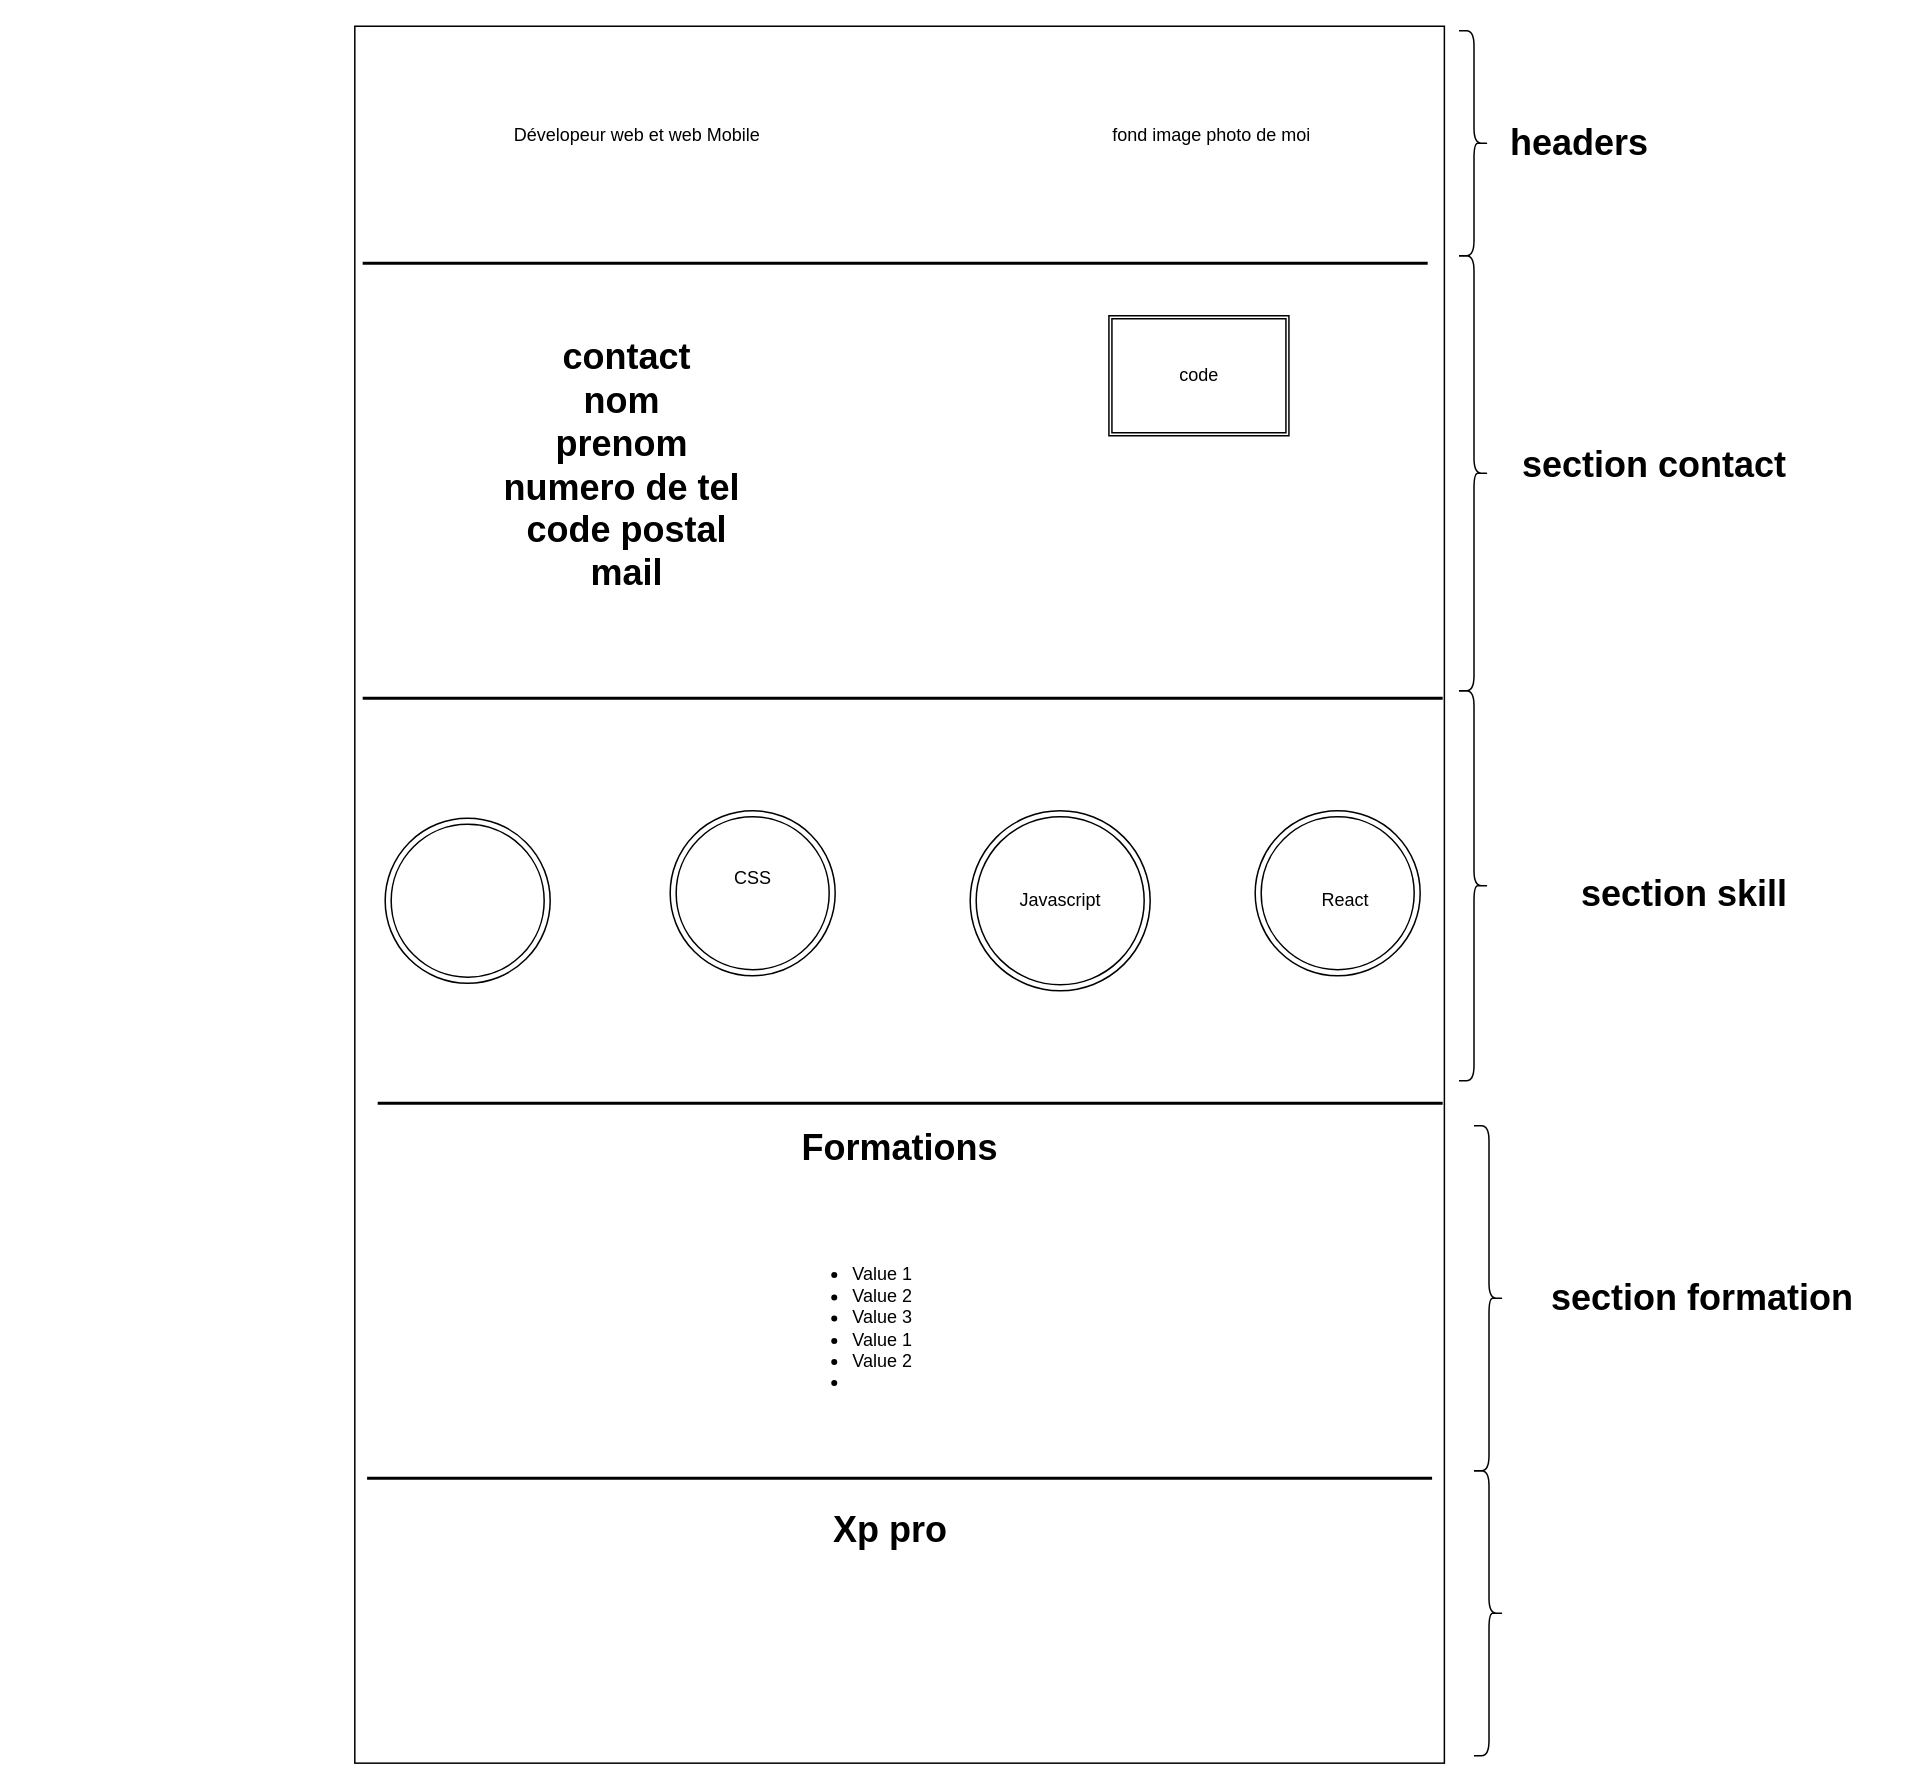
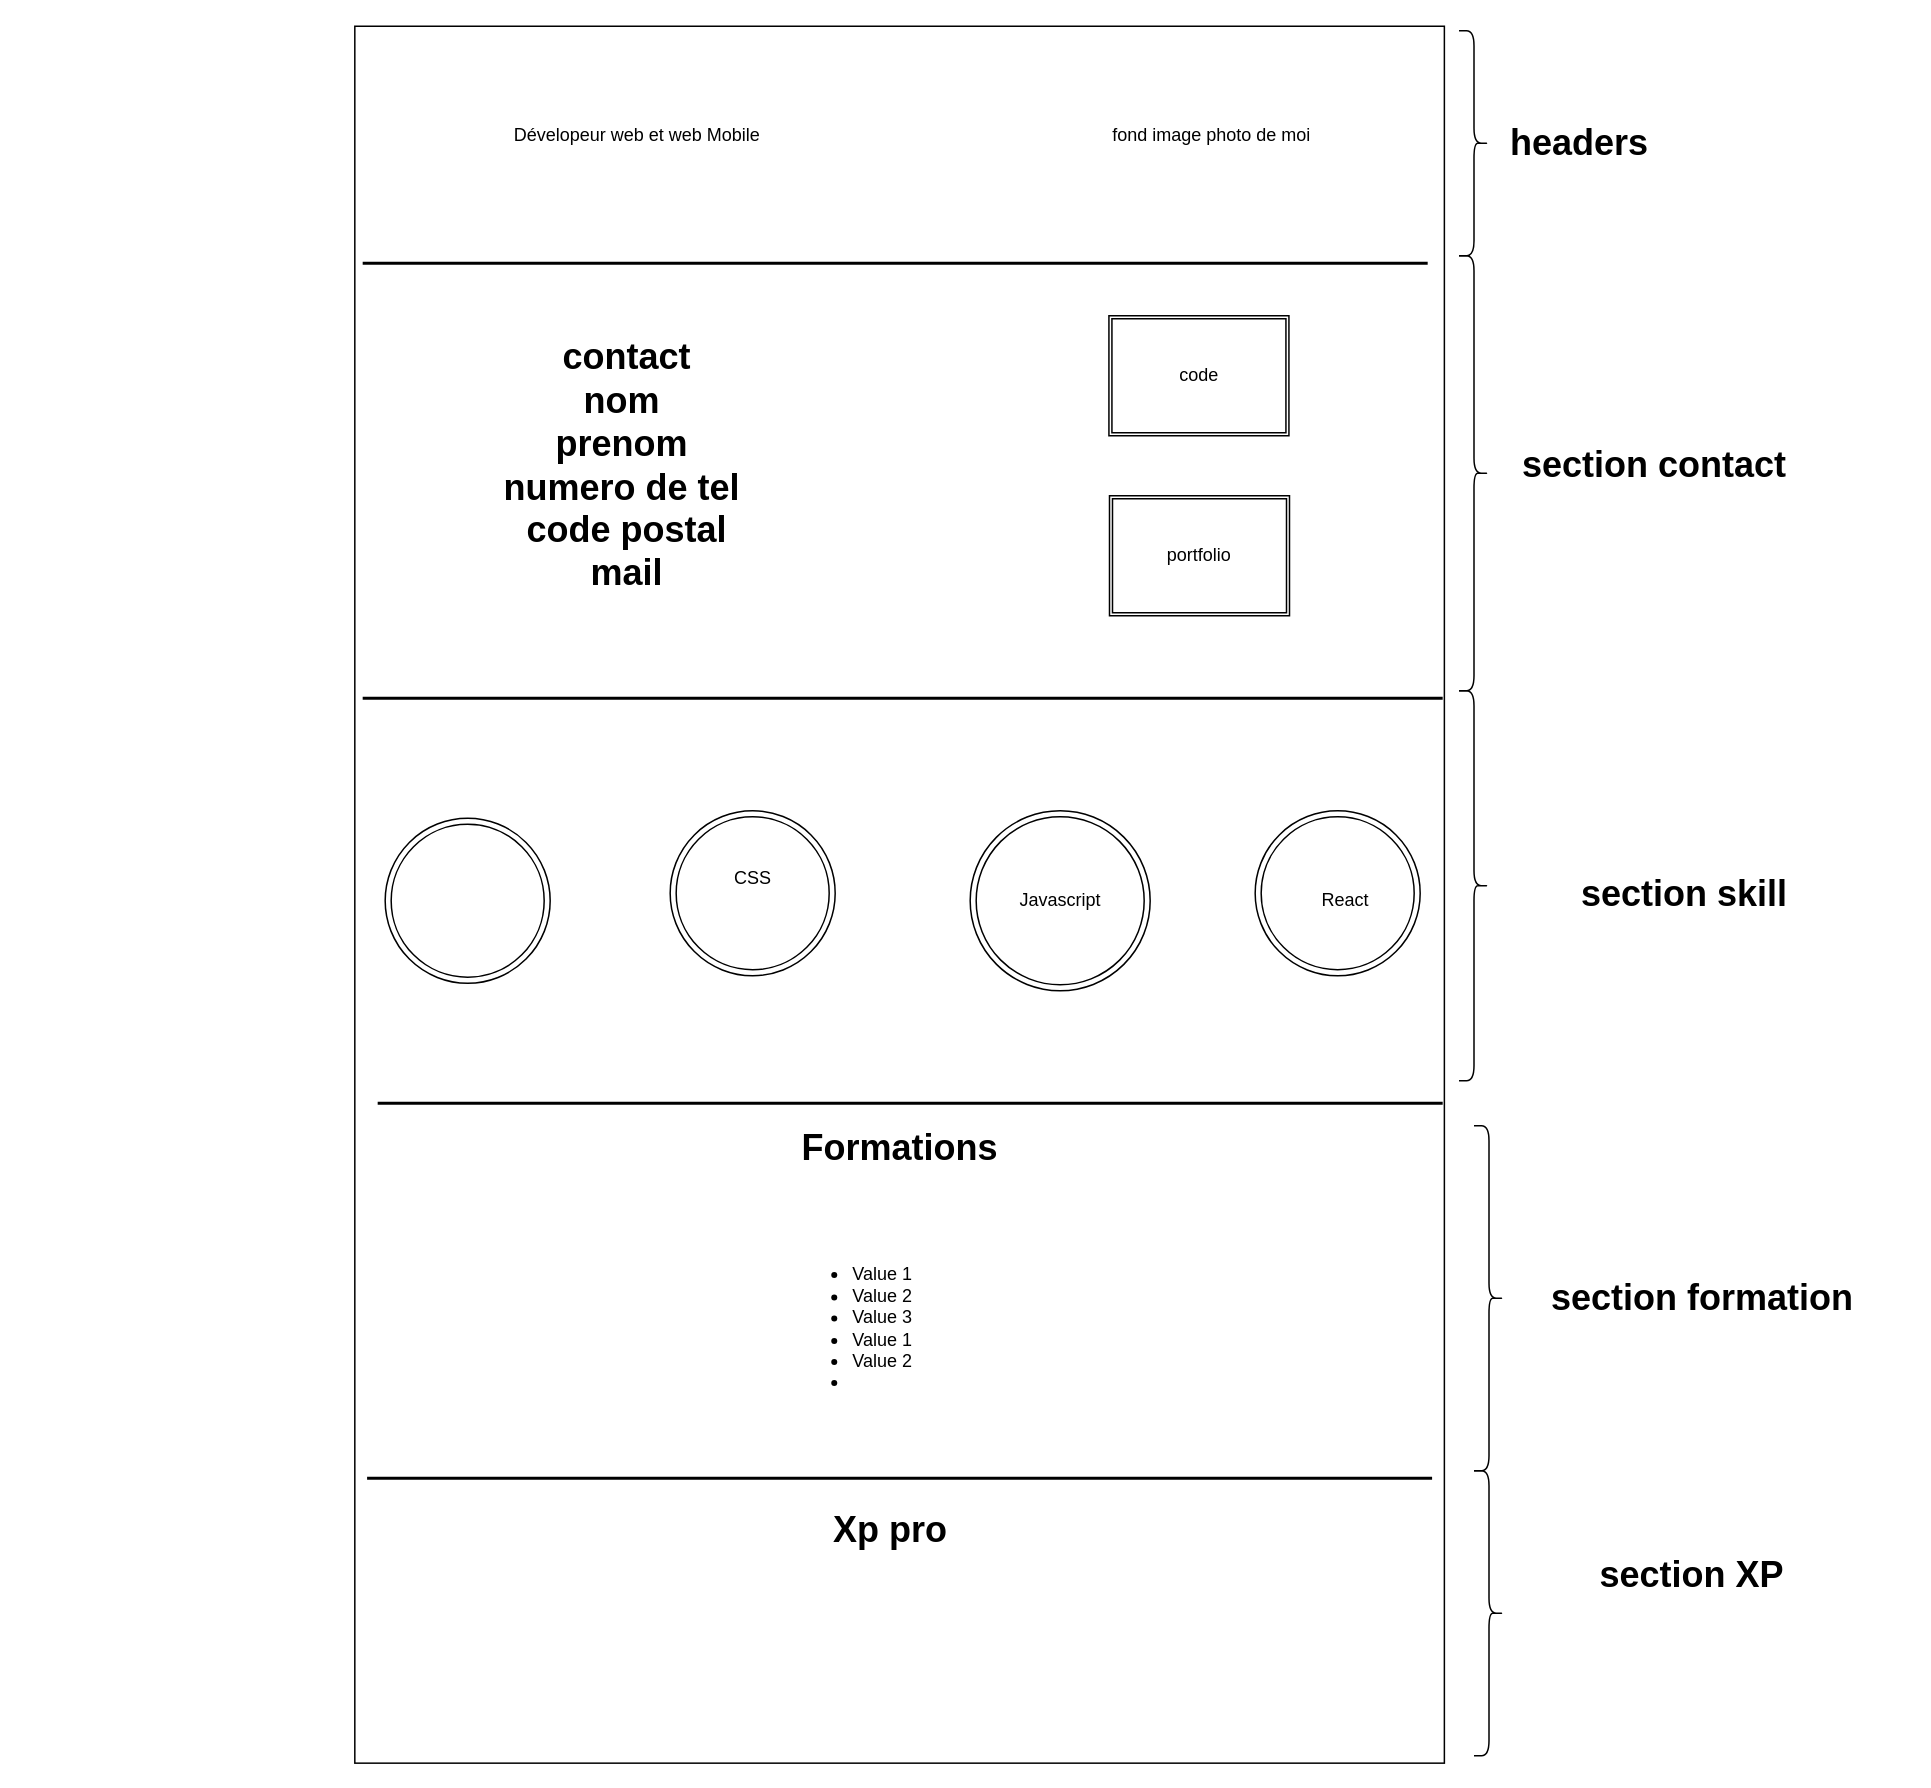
node "portfolio": added
node "section XP": added
